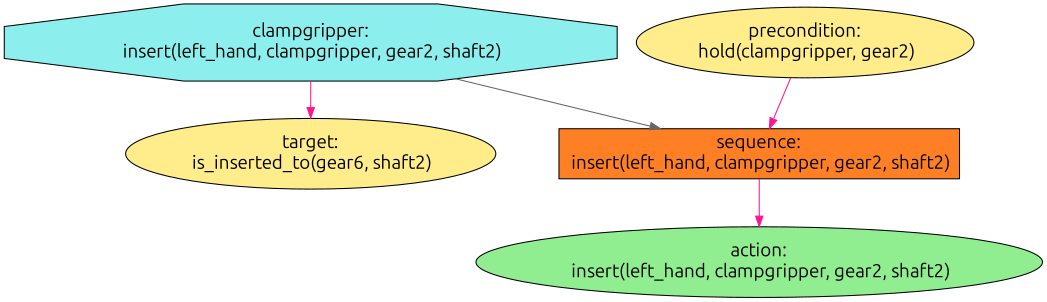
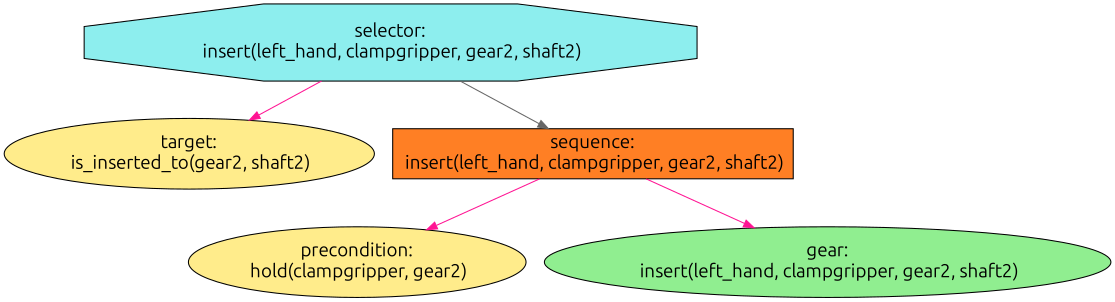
node "clampgripper: insert(left_hand, clampgripper, gear2, shaft2)": label "clampgripper: insert(left_hand, clampgripper, gear2, shaft2)" -> "selector: insert(left_hand, clampgripper, gear2, shaft2)"
edge "precondition: hold(clampgripper, gear2)" -> "sequence: insert(left_hand, clampgripper, gear2, shaft2)": reversed
node "target: is_inserted_to(gear6, shaft2)": label "target: is_inserted_to(gear6, shaft2)" -> "target: is_inserted_to(gear2, shaft2)"
node "action: insert(left_hand, clampgripper, gear2, shaft2)": label "action: insert(left_hand, clampgripper, gear2, shaft2)" -> "gear: insert(left_hand, clampgripper, gear2, shaft2)"
